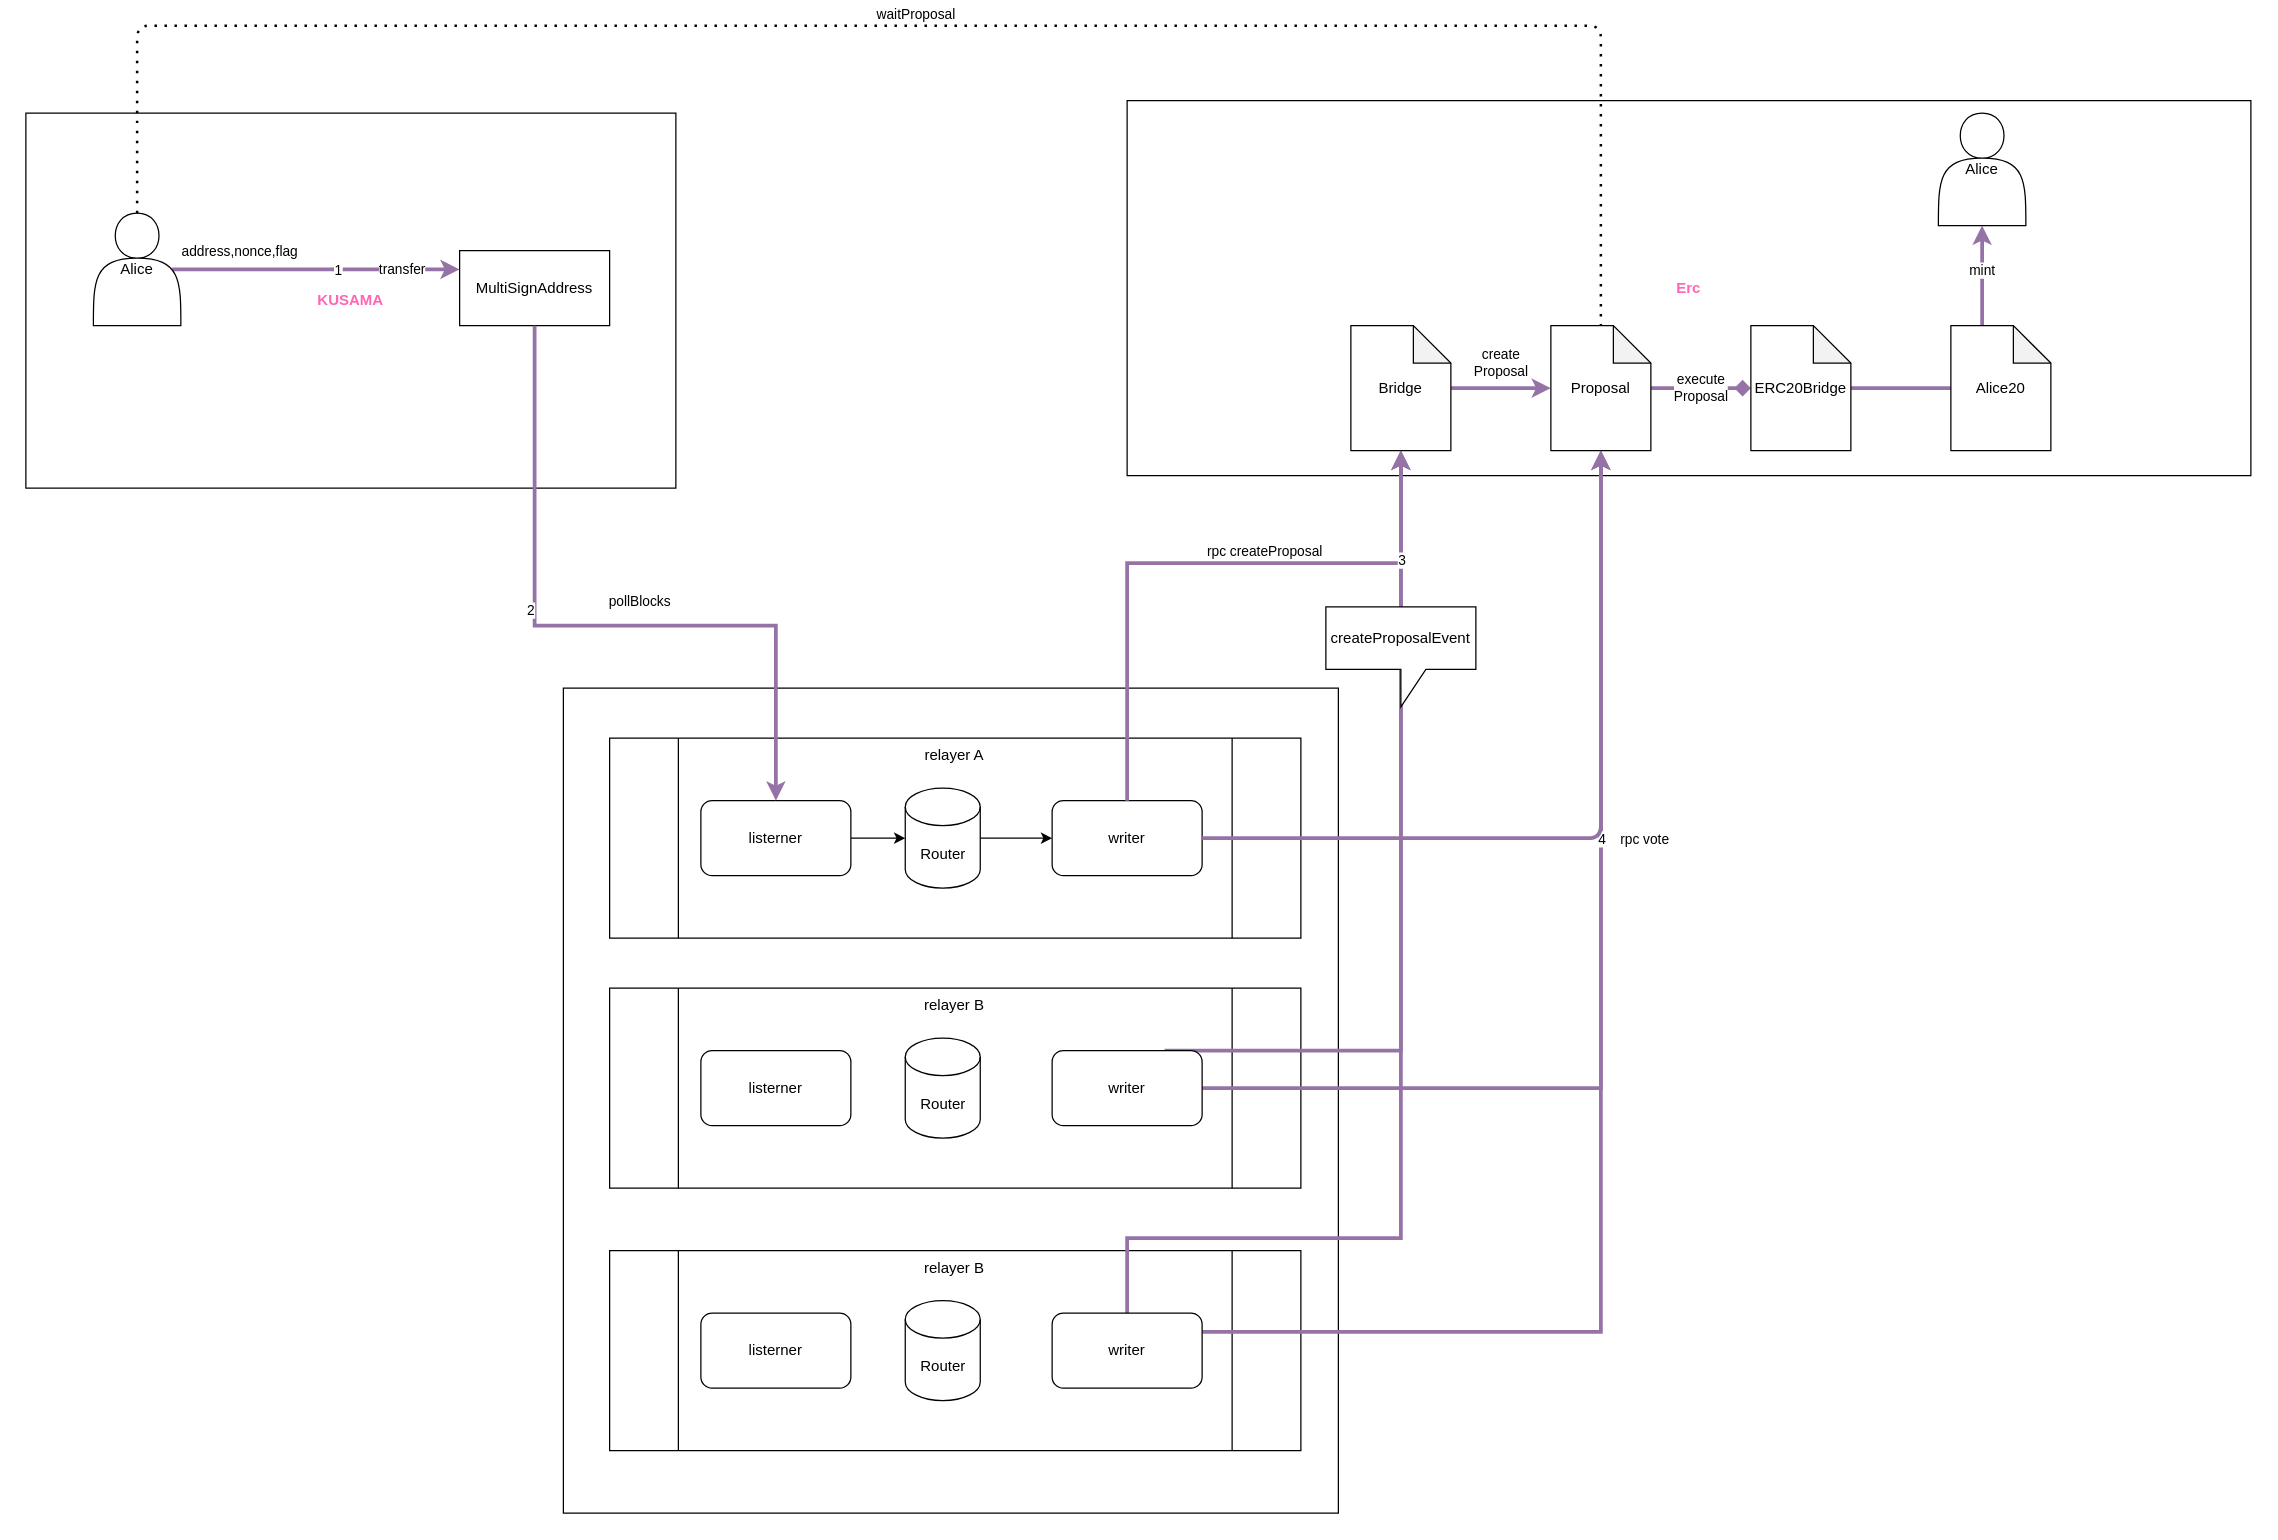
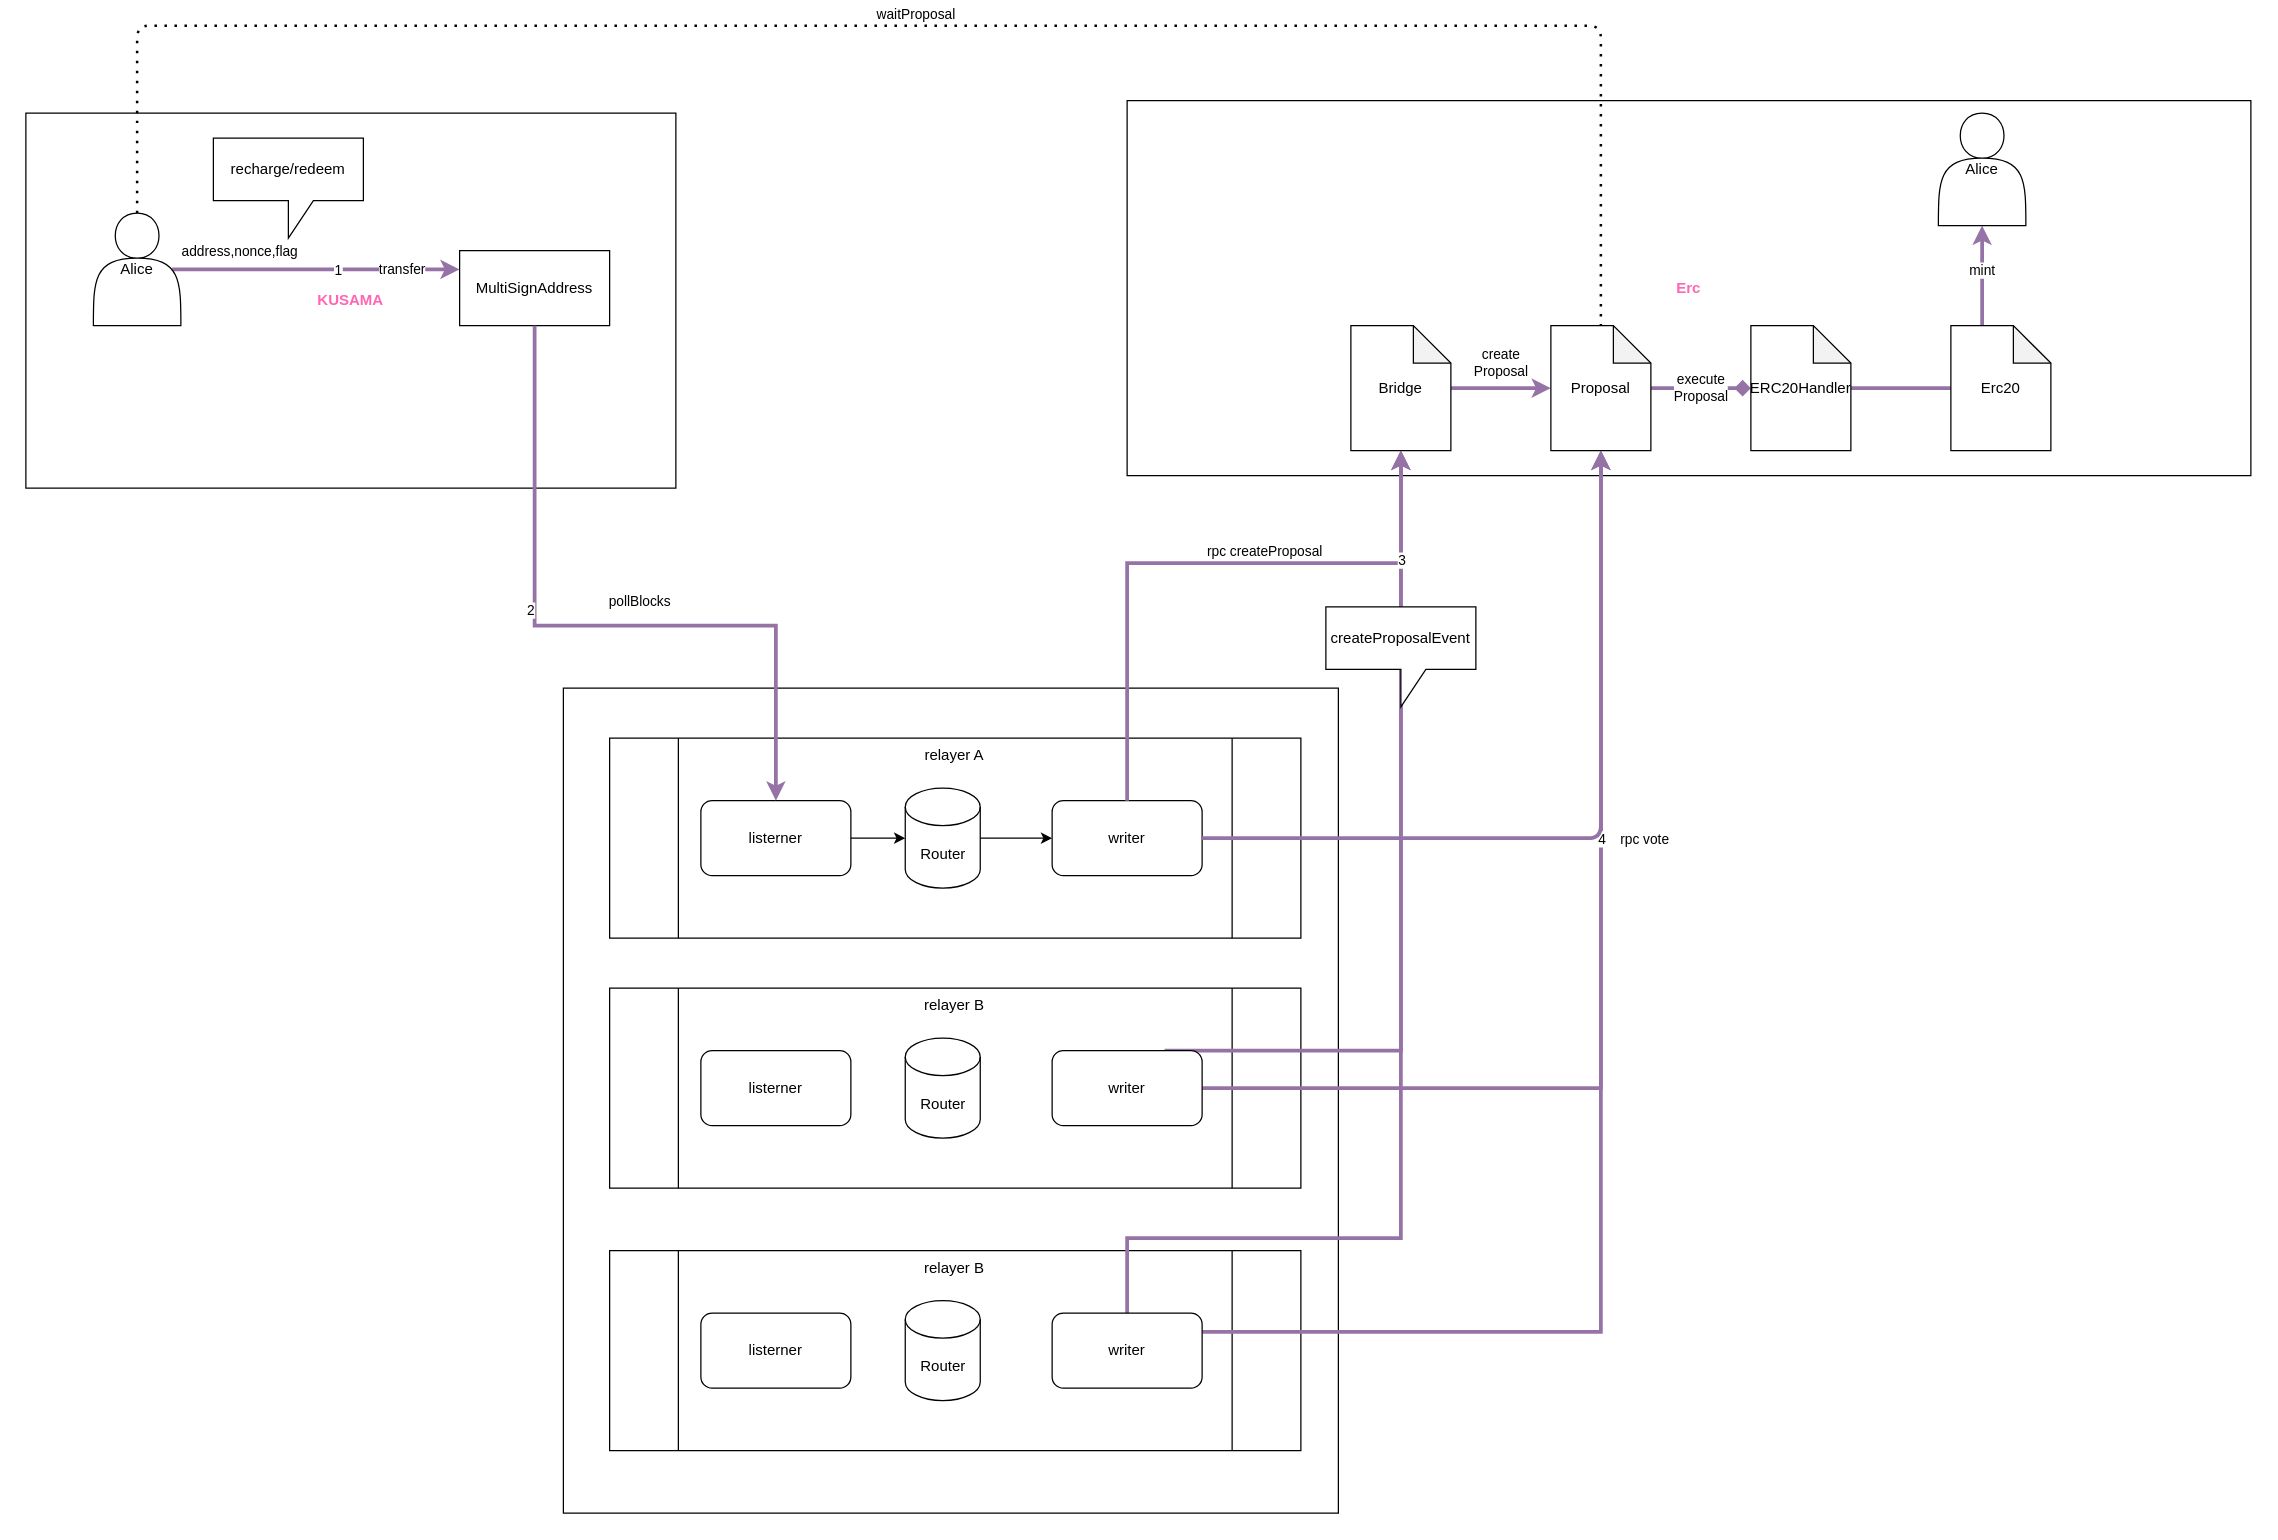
node "recharge/redeem": added
node "ERC20Bridge": label "ERC20Bridge" -> "ERC20Handler"
node "Alice20": label "Alice20" -> "Erc20"
